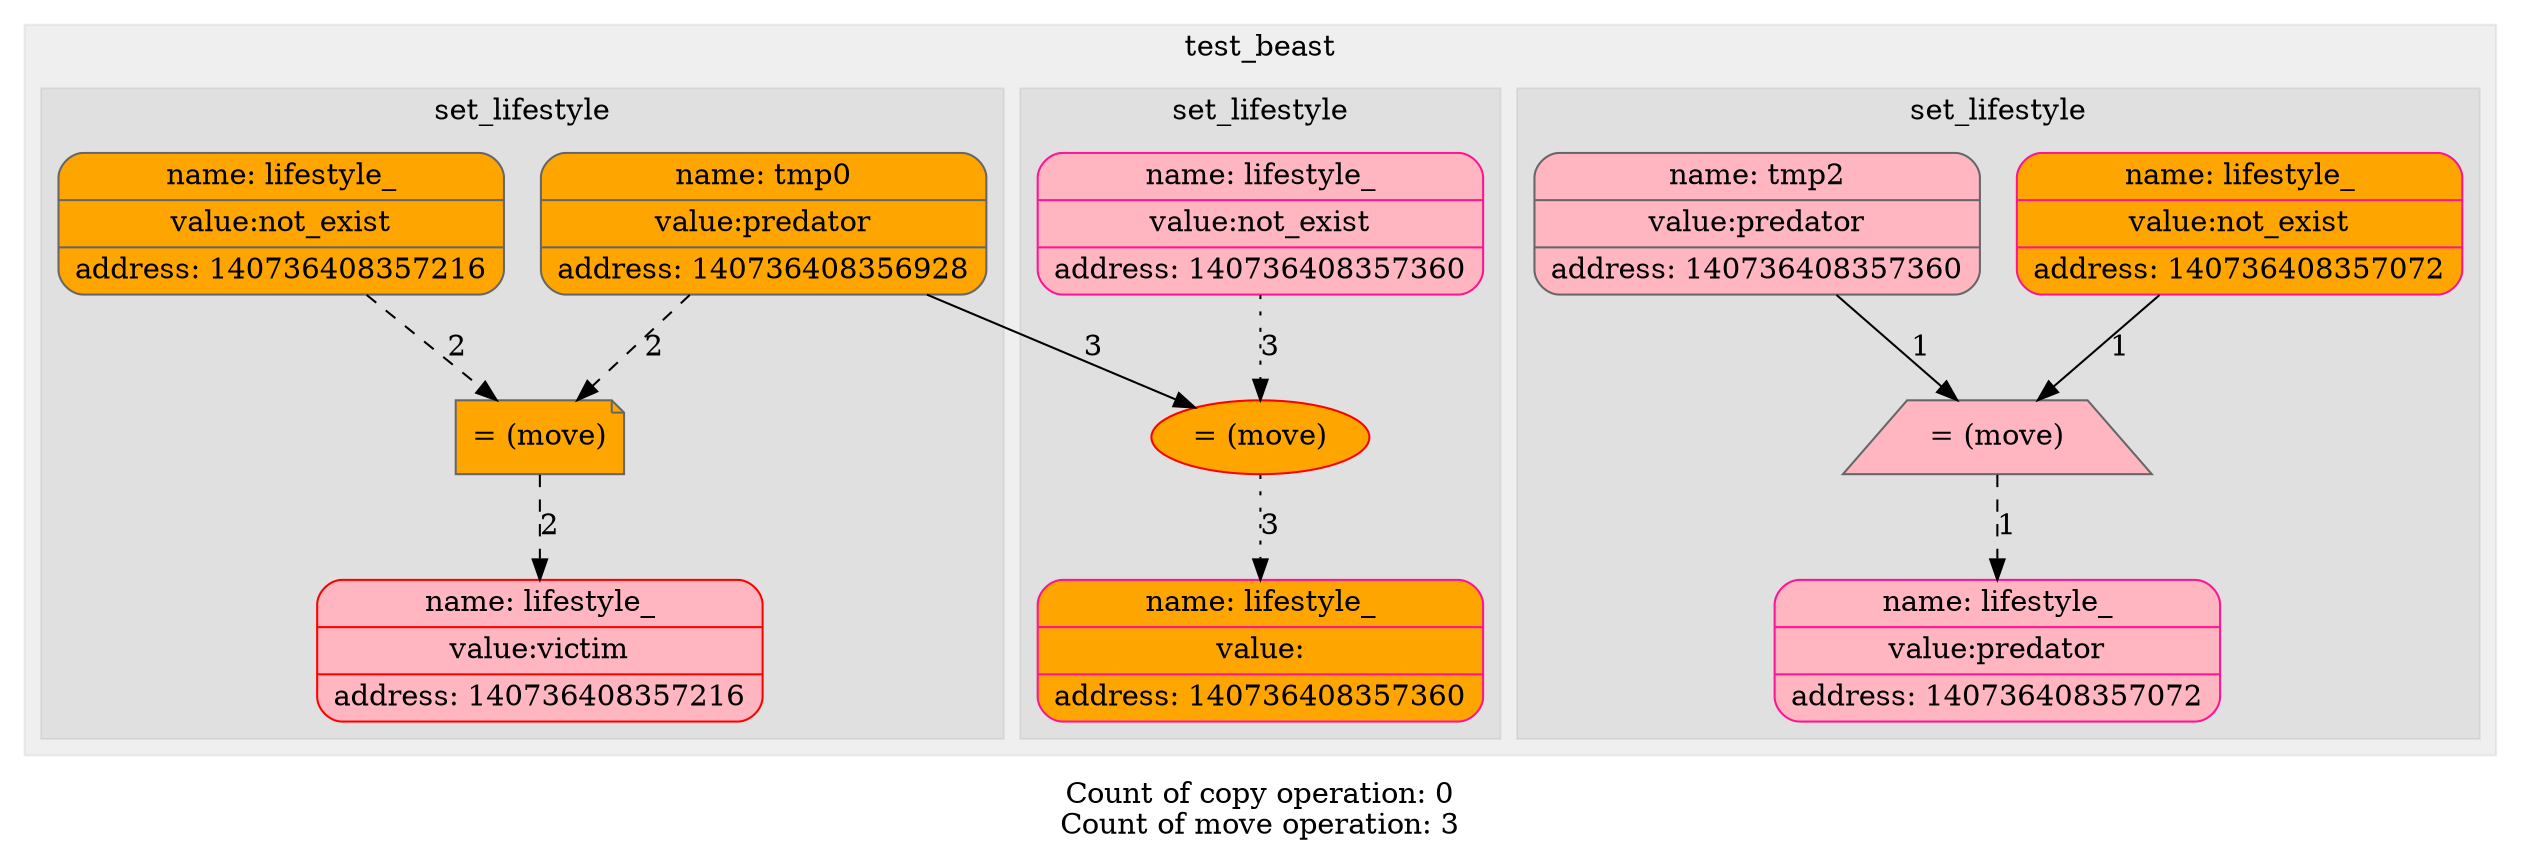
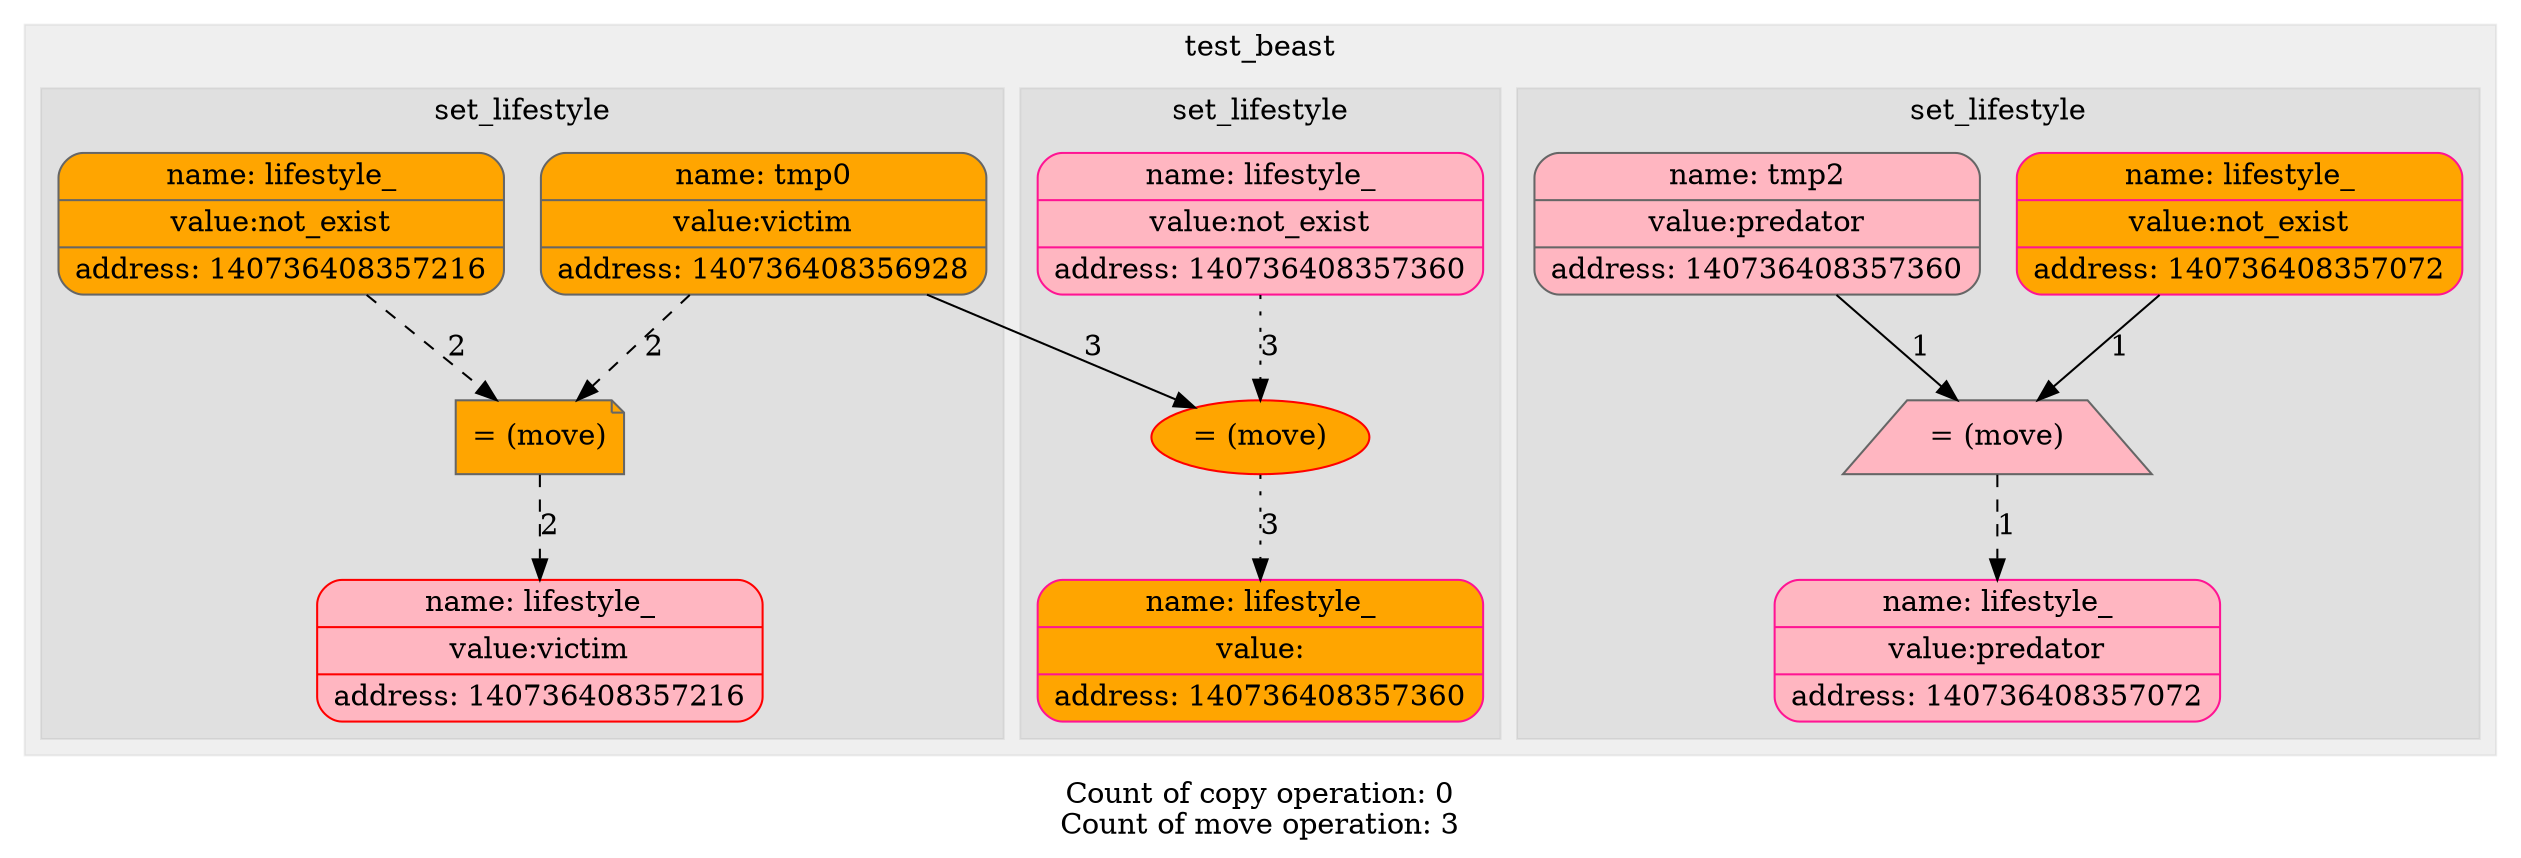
node "name: tmp0": text "value:predator" -> "value:victim"
